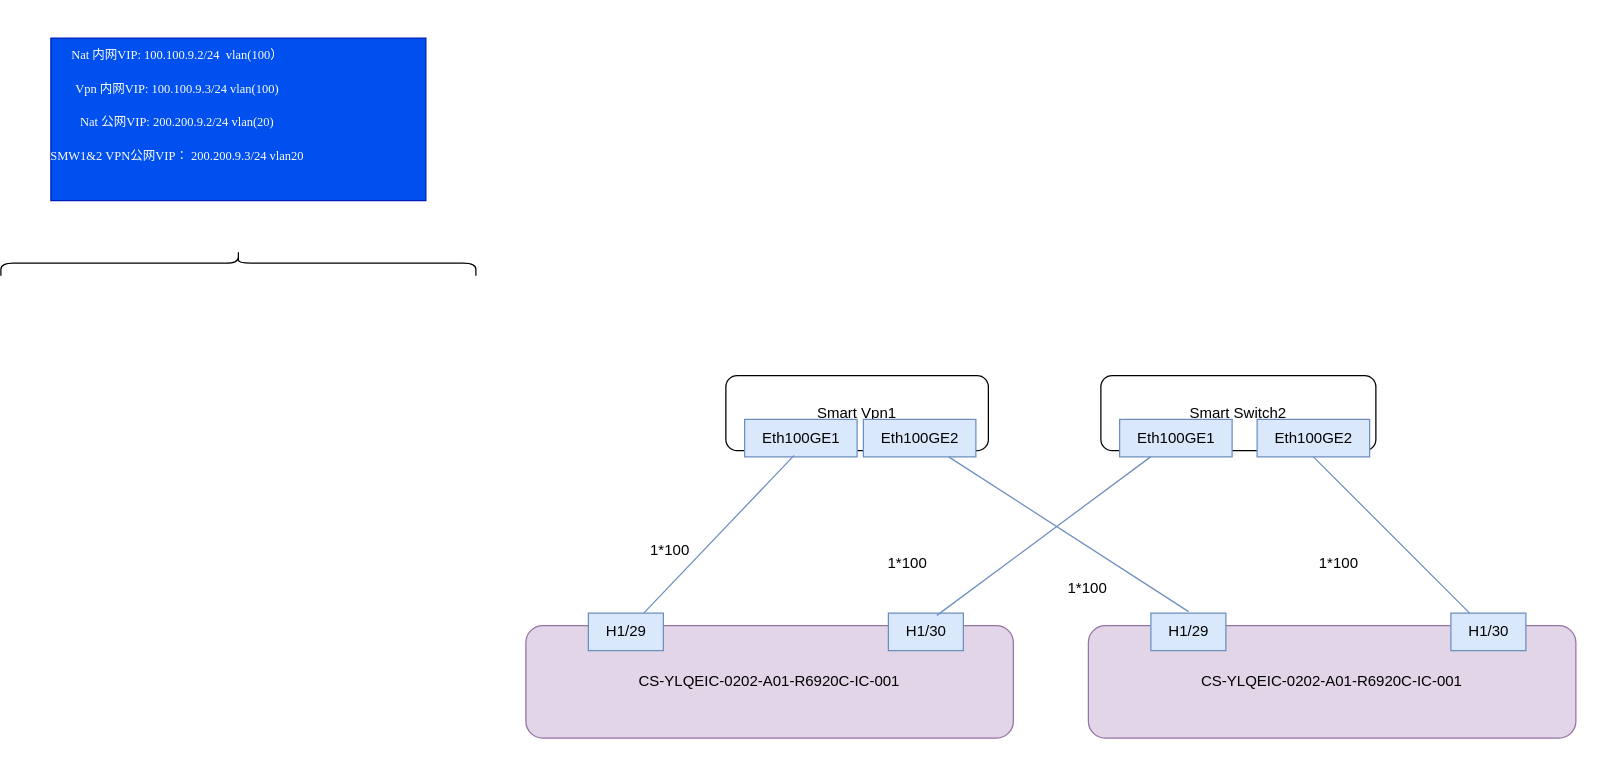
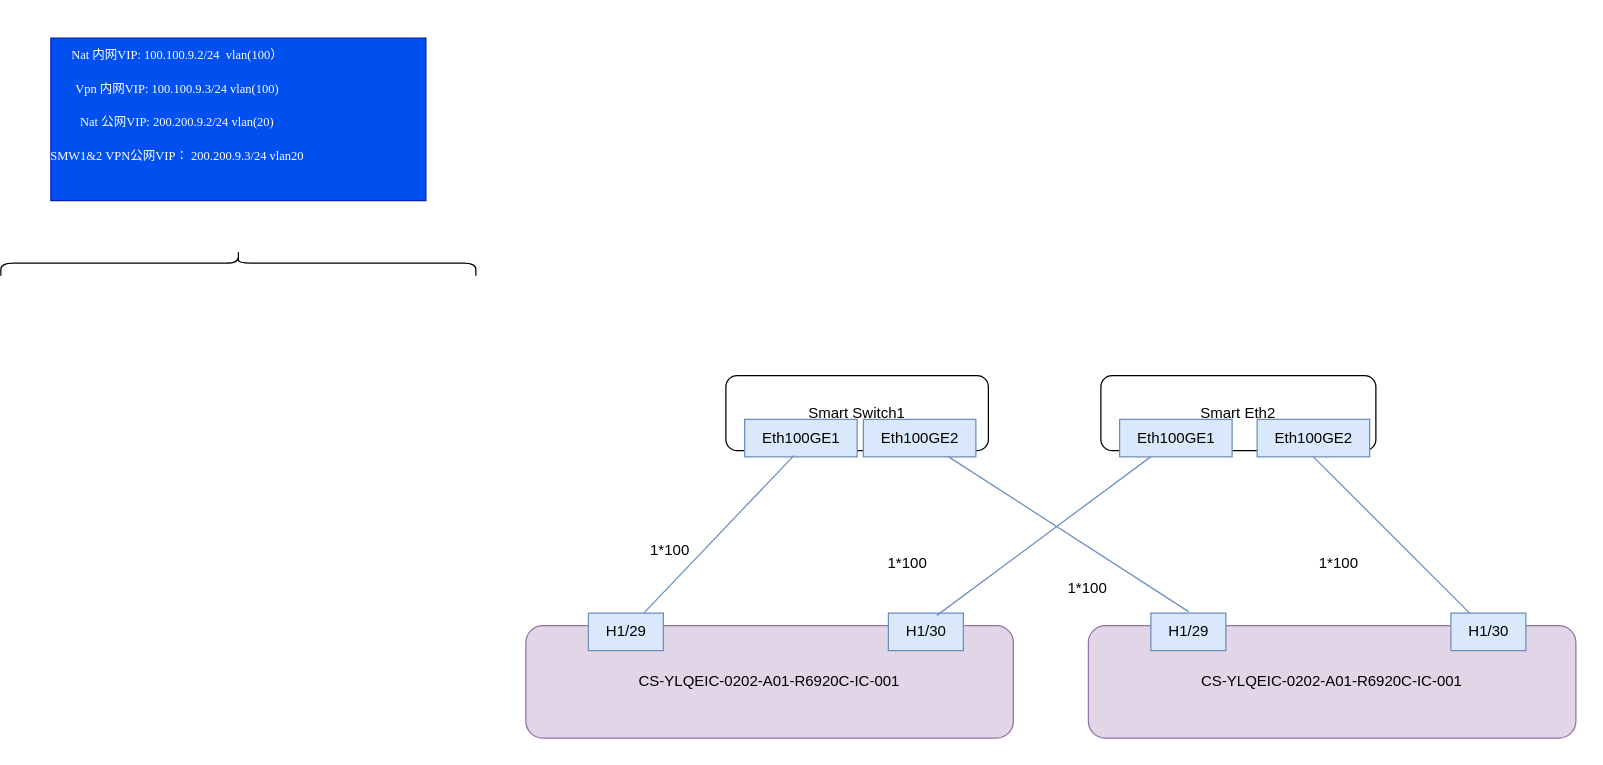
node "Smart Vpn1": label "Smart Vpn1" -> "Smart Switch1"
node "Smart Switch2": label "Smart Switch2" -> "Smart Eth2"
